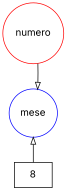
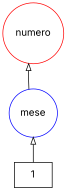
edge "numero" -> "mese": reversed
node "8": label "8" -> "1"
